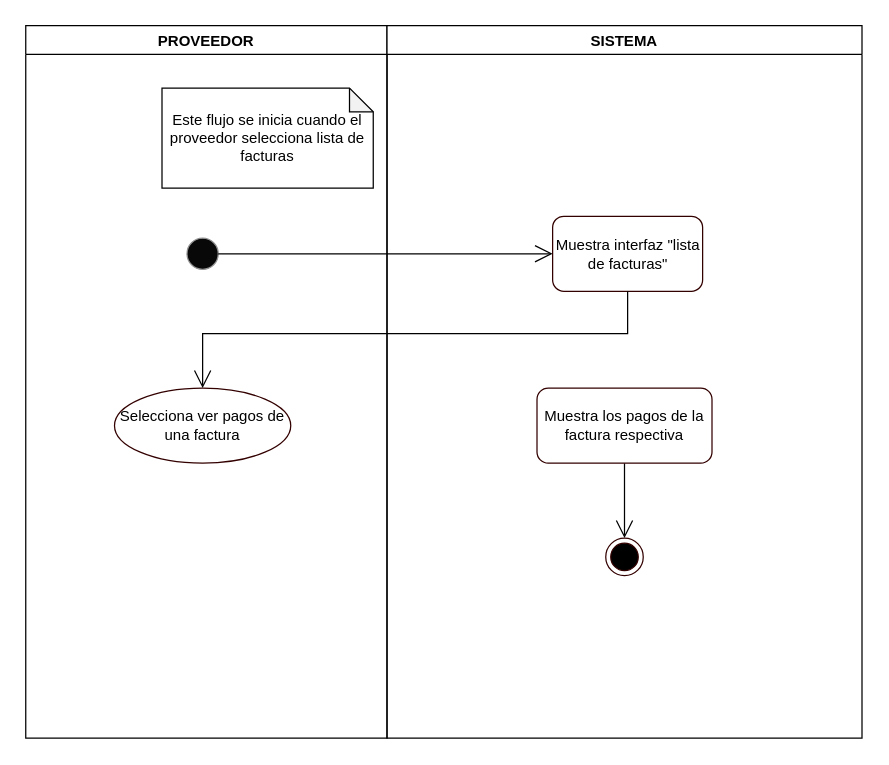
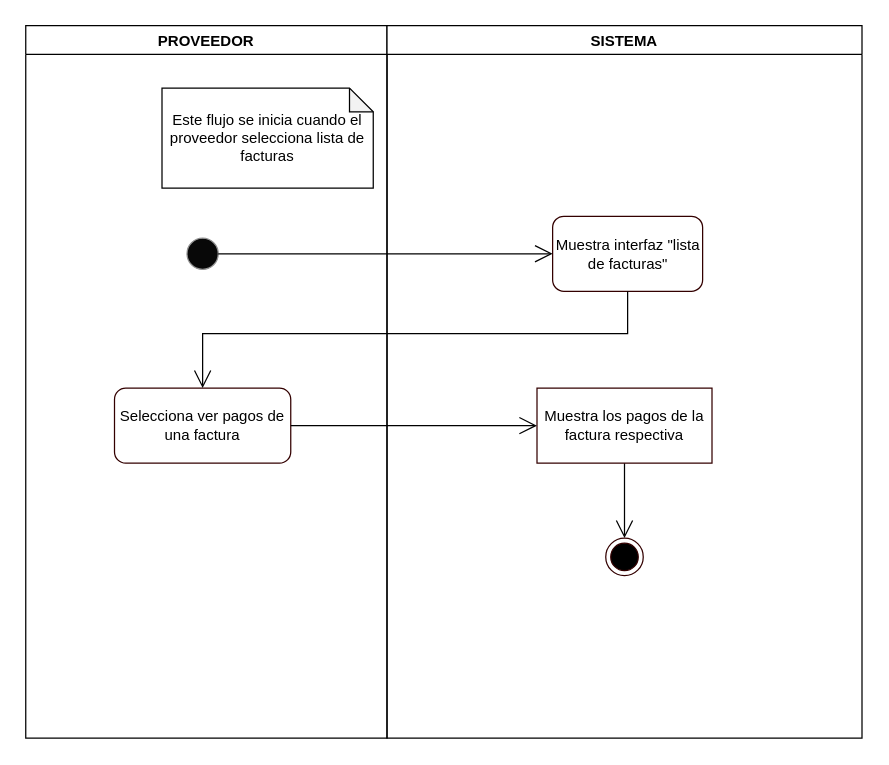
node "Selecciona ver pagos de una factura": shape ellipse -> rounded rectangle
edge "Selecciona ver pagos de una factura" -> "Muestra los pagos de la factura respectiva": added
node "Muestra los pagos de la factura respectiva": shape rounded rectangle -> rectangle
